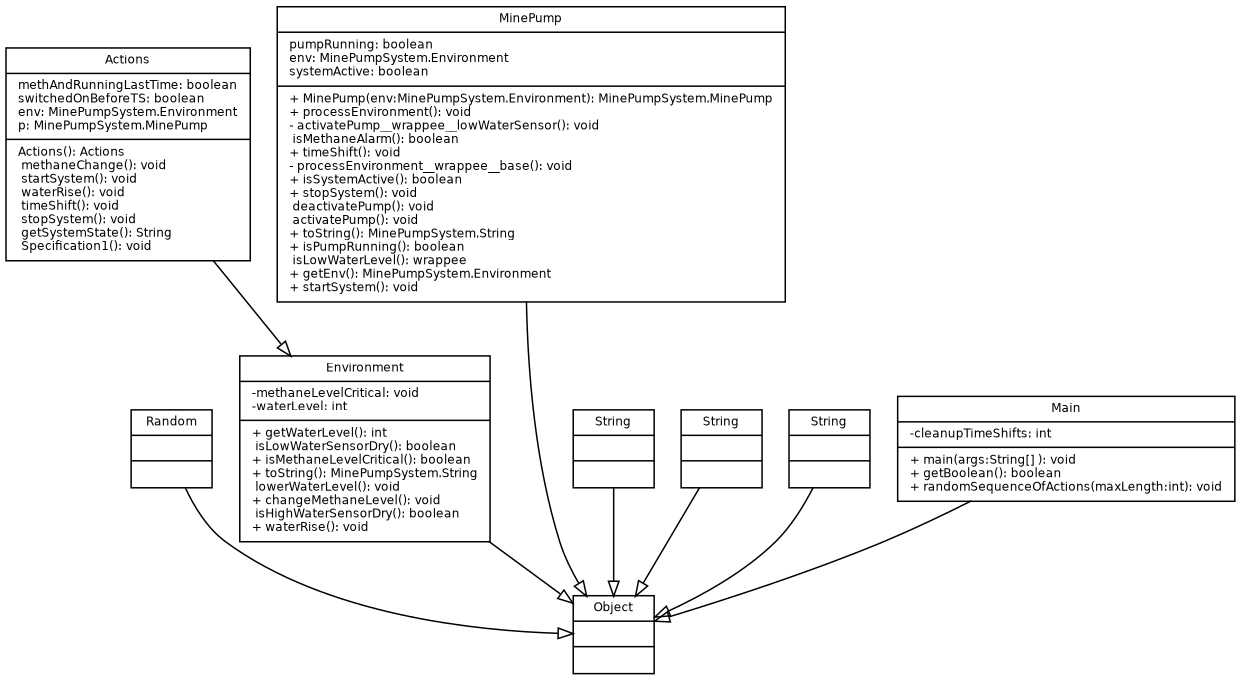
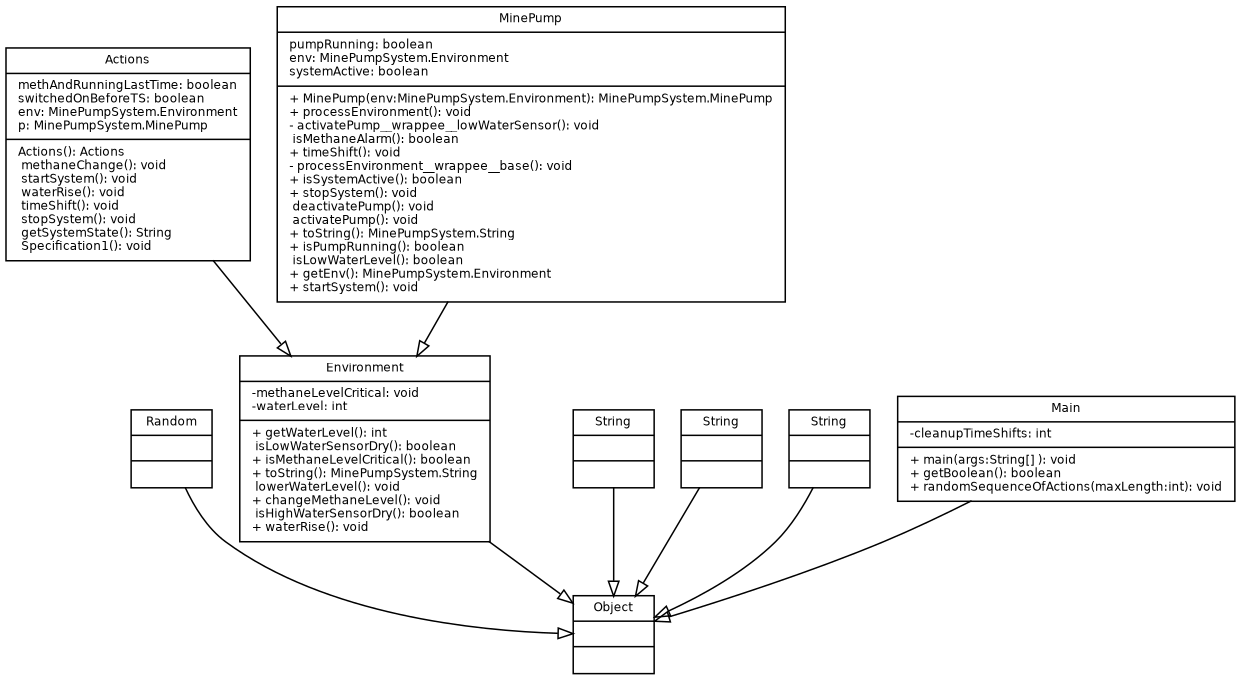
node "MinePump": text "isLowWaterLevel(): wrappee" -> "isLowWaterLevel(): boolean"
edge "MinePump" -> "Object": now "MinePump" -> "Environment"
